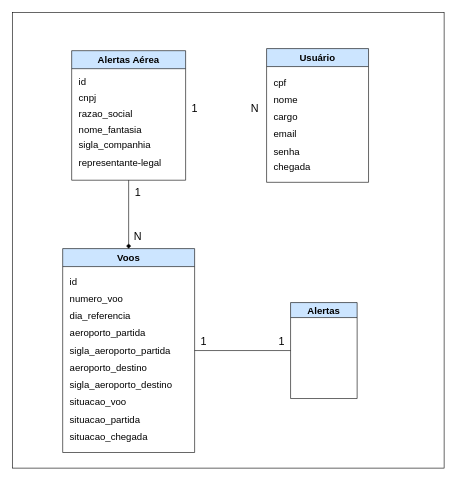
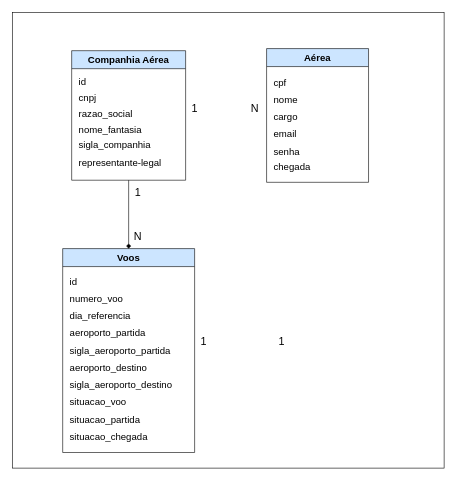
node "Usuário": label "Usuário" -> "Aérea"
node "Alertas Aérea": label "Alertas Aérea" -> "Companhia Aérea"
edge "Voos" -- "Alertas": removed
node "Alertas": removed
